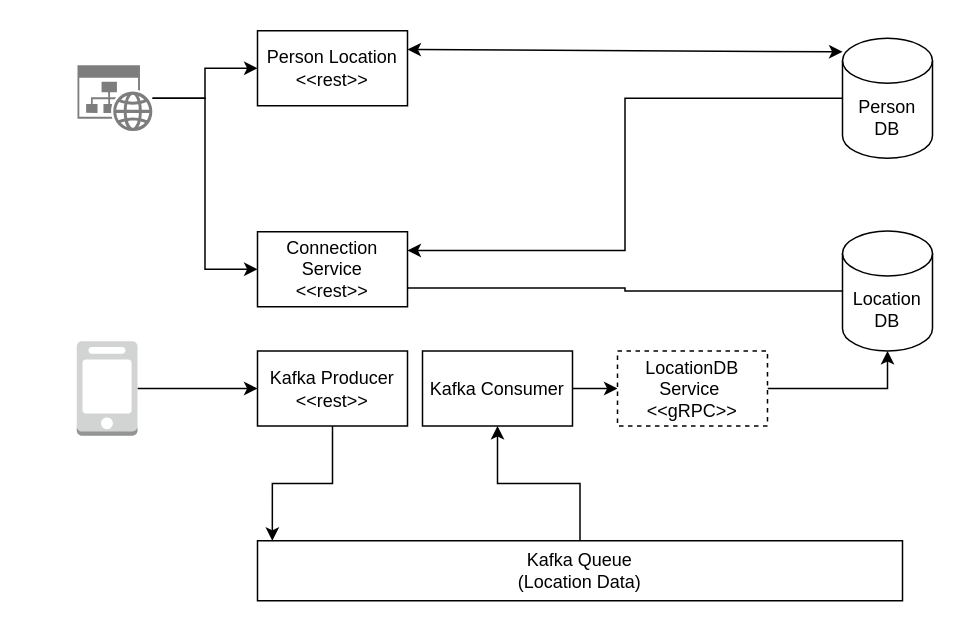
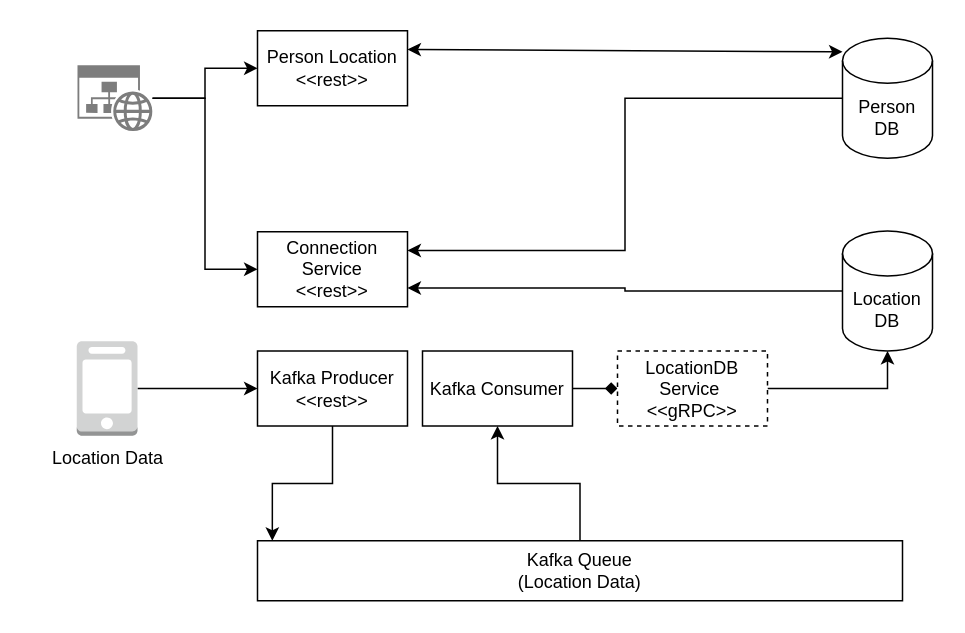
edge "Connection Service <<rest>>" -- "Location DB": arrowhead none -> classic
edge "Kafka Consumer" -> "LocationDB Service <<gRPC>>": arrowhead classic -> diamond
node "Location Data": added
